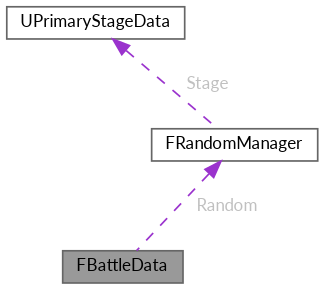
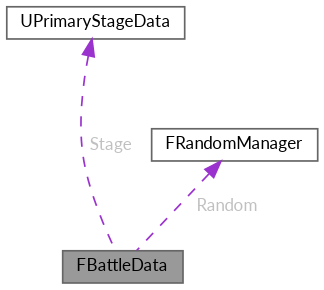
edge "FRandomManager" -> "UPrimaryStageData": now "FBattleData" -> "UPrimaryStageData"
